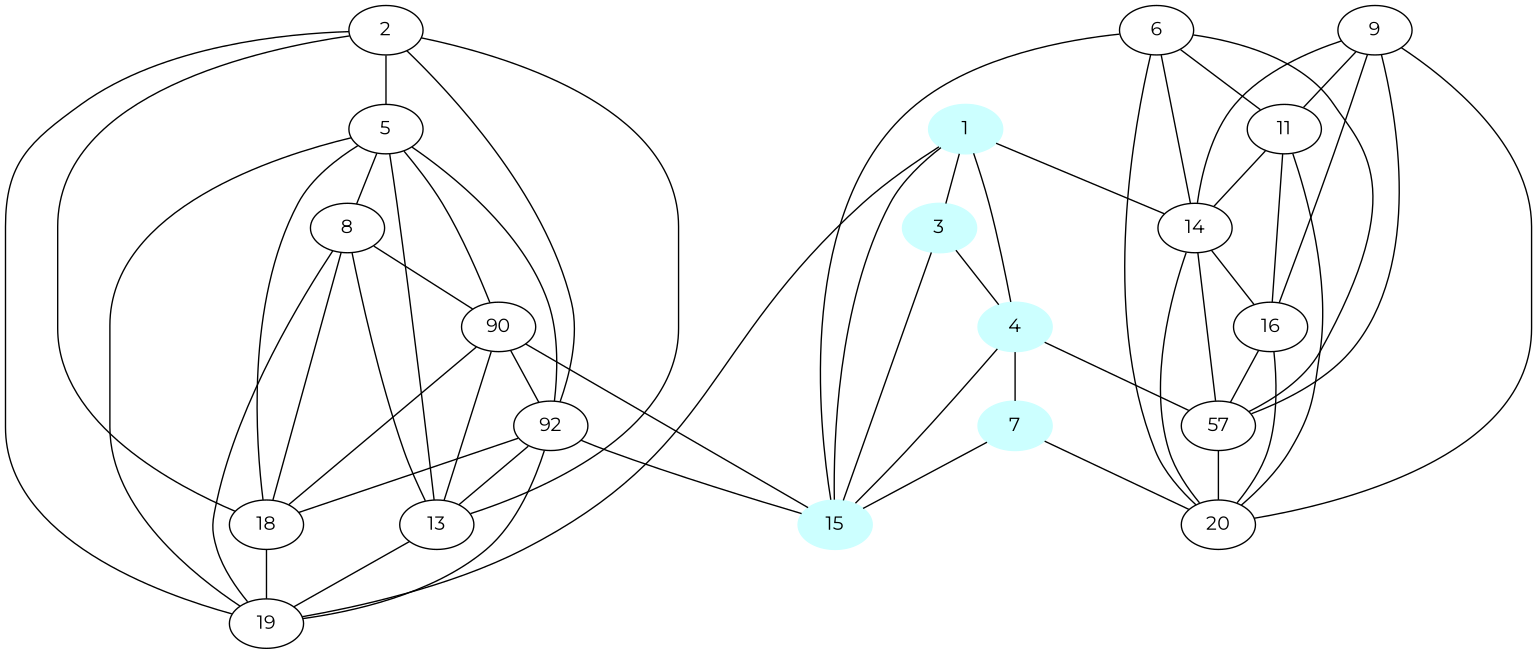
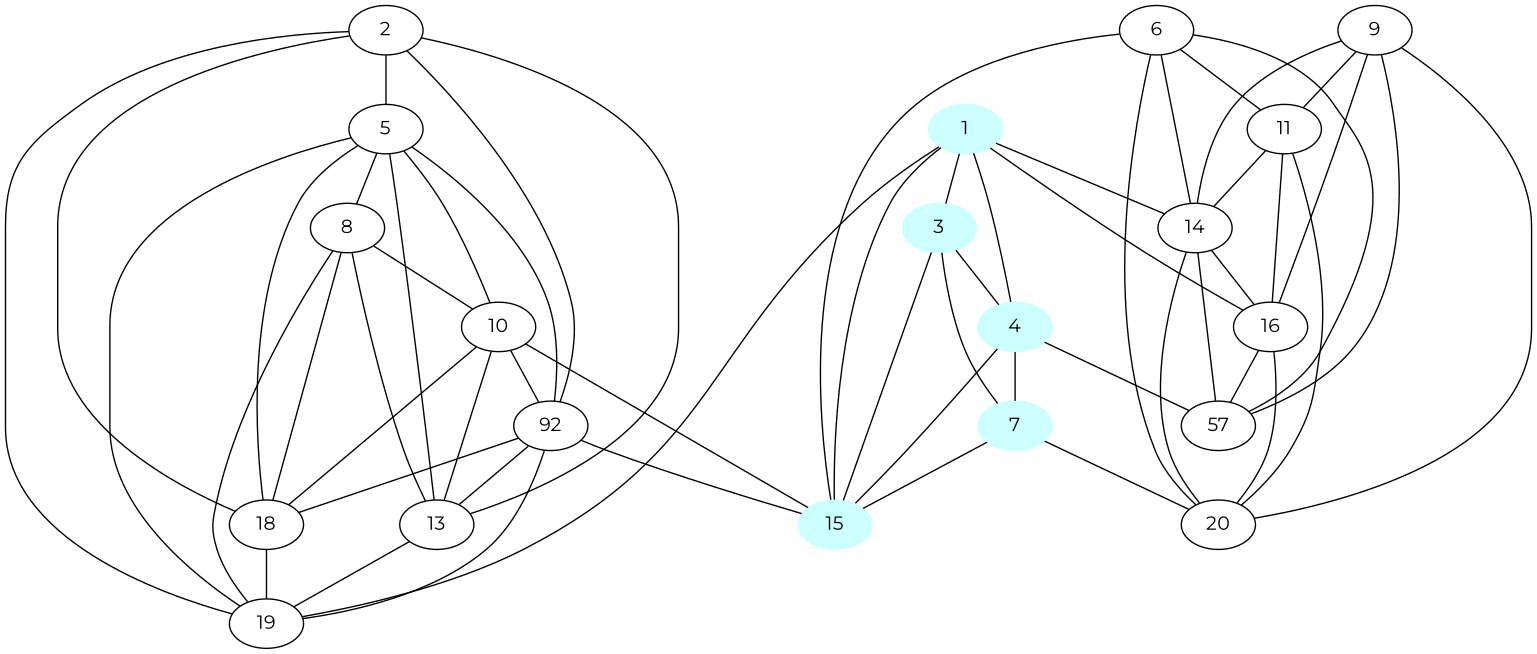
edge "1" -- "16": added
node "90": label "90" -> "10"
edge "3" -- "7": added
edge "57" -- "20": removed
